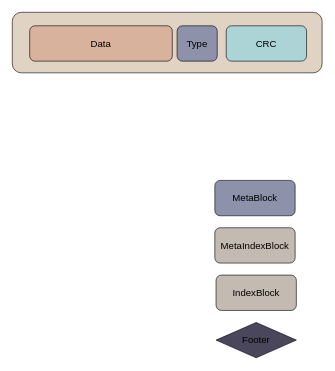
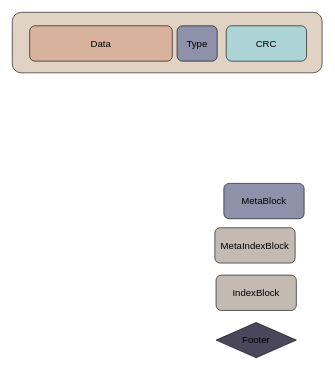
node "MetaBlock": moved (255, 198) -> (264, 201)
